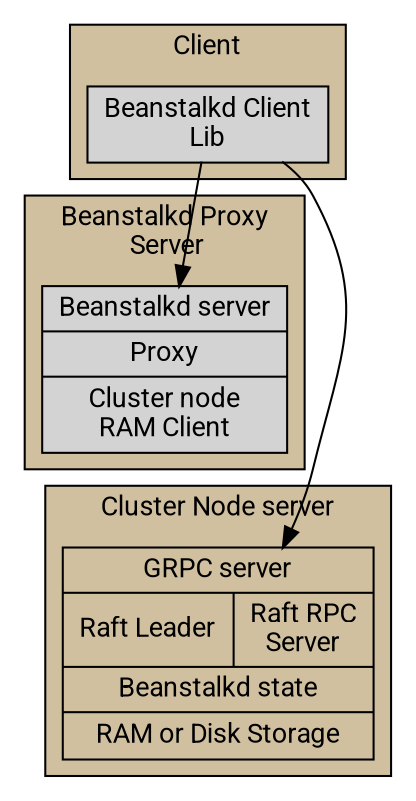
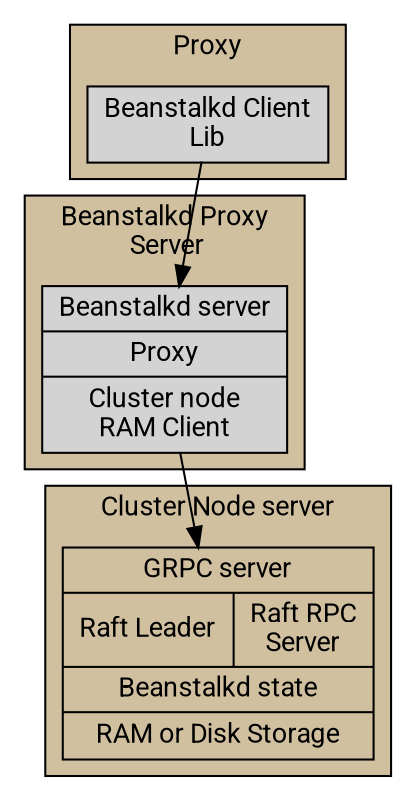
cluster "Client": label "Client" -> "Proxy"
edge "Beanstalkd Client" -> "GRPC server": now "Beanstalkd server" -> "GRPC server"
